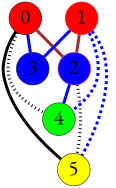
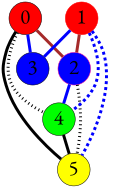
edge "4" -- "5": added
